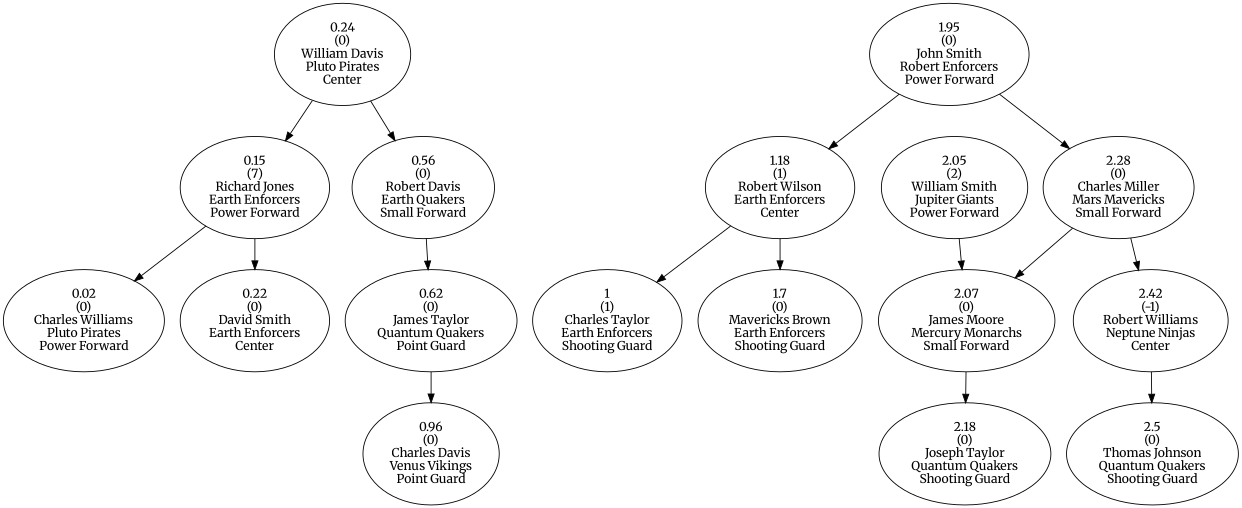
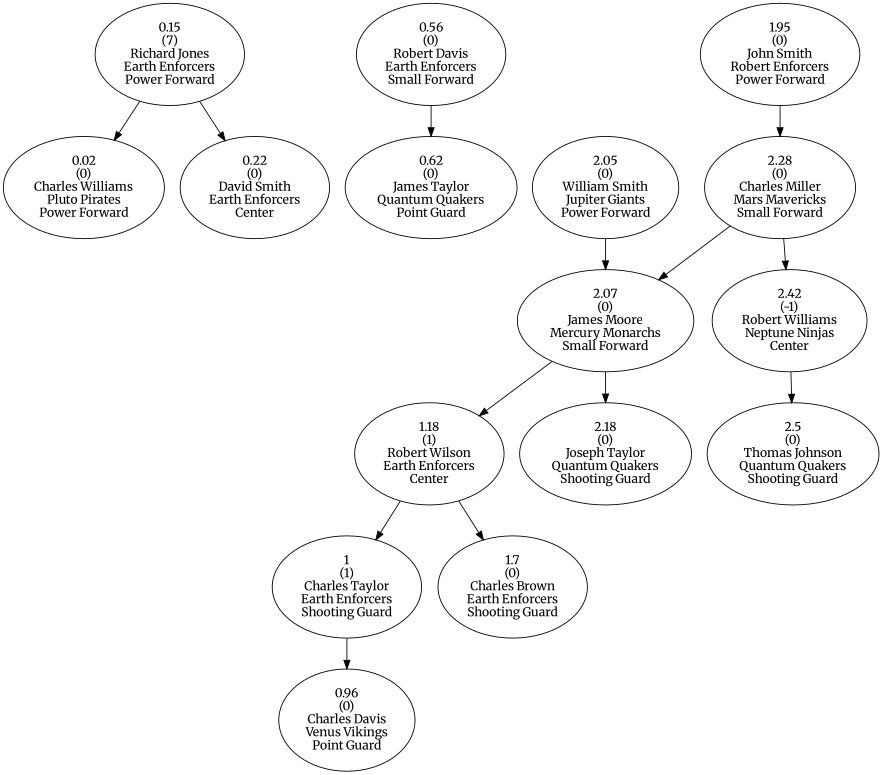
node "0.24 (0) William Davis Pluto Pirates Center": removed
edge "1.95 (0) John Smith Robert Enforcers Power Forward" -> "1.18 (1) Robert Wilson Earth Enforcers Center": now "2.07 (0) James Moore Mercury Monarchs Small Forward" -> "1.18 (1) Robert Wilson Earth Enforcers Center"
node "0.56 (0) Robert Davis Earth Quakers Small Forward": label "0.56 (0) Robert Davis Earth Quakers Small Forward" -> "0.56 (0) Robert Davis Earth Enforcers Small Forward"
node "2.05 (2) William Smith Jupiter Giants Power Forward": label "2.05 (2) William Smith Jupiter Giants Power Forward" -> "2.05 (0) William Smith Jupiter Giants Power Forward"
node "1.7 (0) Mavericks Brown Earth Enforcers Shooting Guard": label "1.7 (0) Mavericks Brown Earth Enforcers Shooting Guard" -> "1.7 (0) Charles Brown Earth Enforcers Shooting Guard"
edge "0.62 (0) James Taylor Quantum Quakers Point Guard" -> "0.96 (0) Charles Davis Venus Vikings Point Guard": now "1 (1) Charles Taylor Earth Enforcers Shooting Guard" -> "0.96 (0) Charles Davis Venus Vikings Point Guard"
